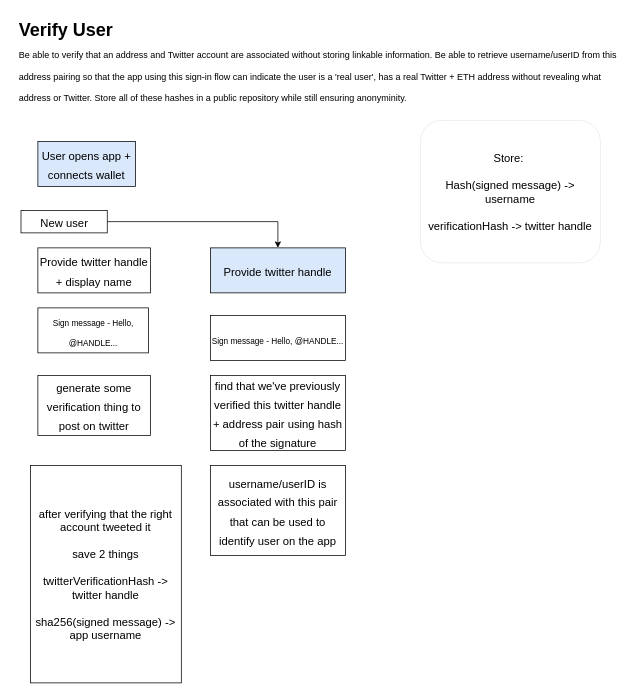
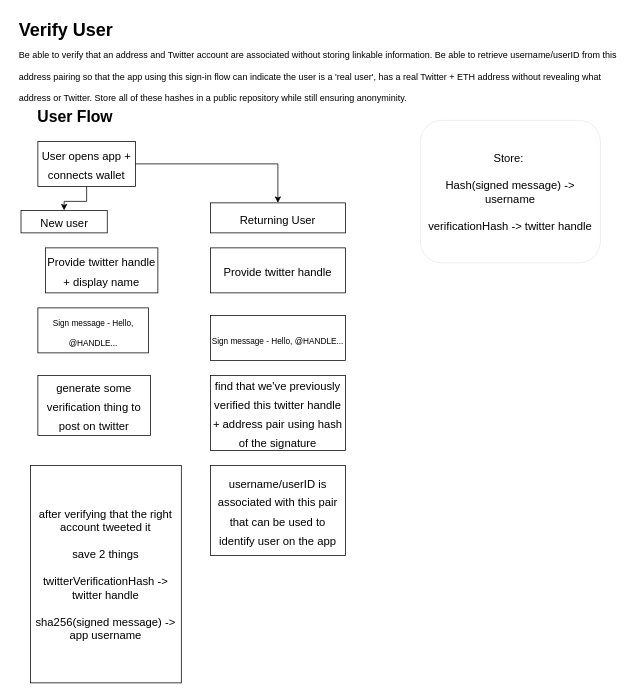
node "User Flow": added
node "User opens app + connects wallet": fillcolor #dae8fc -> #ffffff
edge "User opens app + connects wallet" -> "Returning User": added
edge "User opens app + connects wallet" -> "New user": added
node "Returning User": added
edge "New user" -> "Provide twitter handle": removed
node "Provide twitter handle + display name": moved (94, 270) -> (102, 270)
node "Provide twitter handle": fillcolor #dae8fc -> #ffffff
